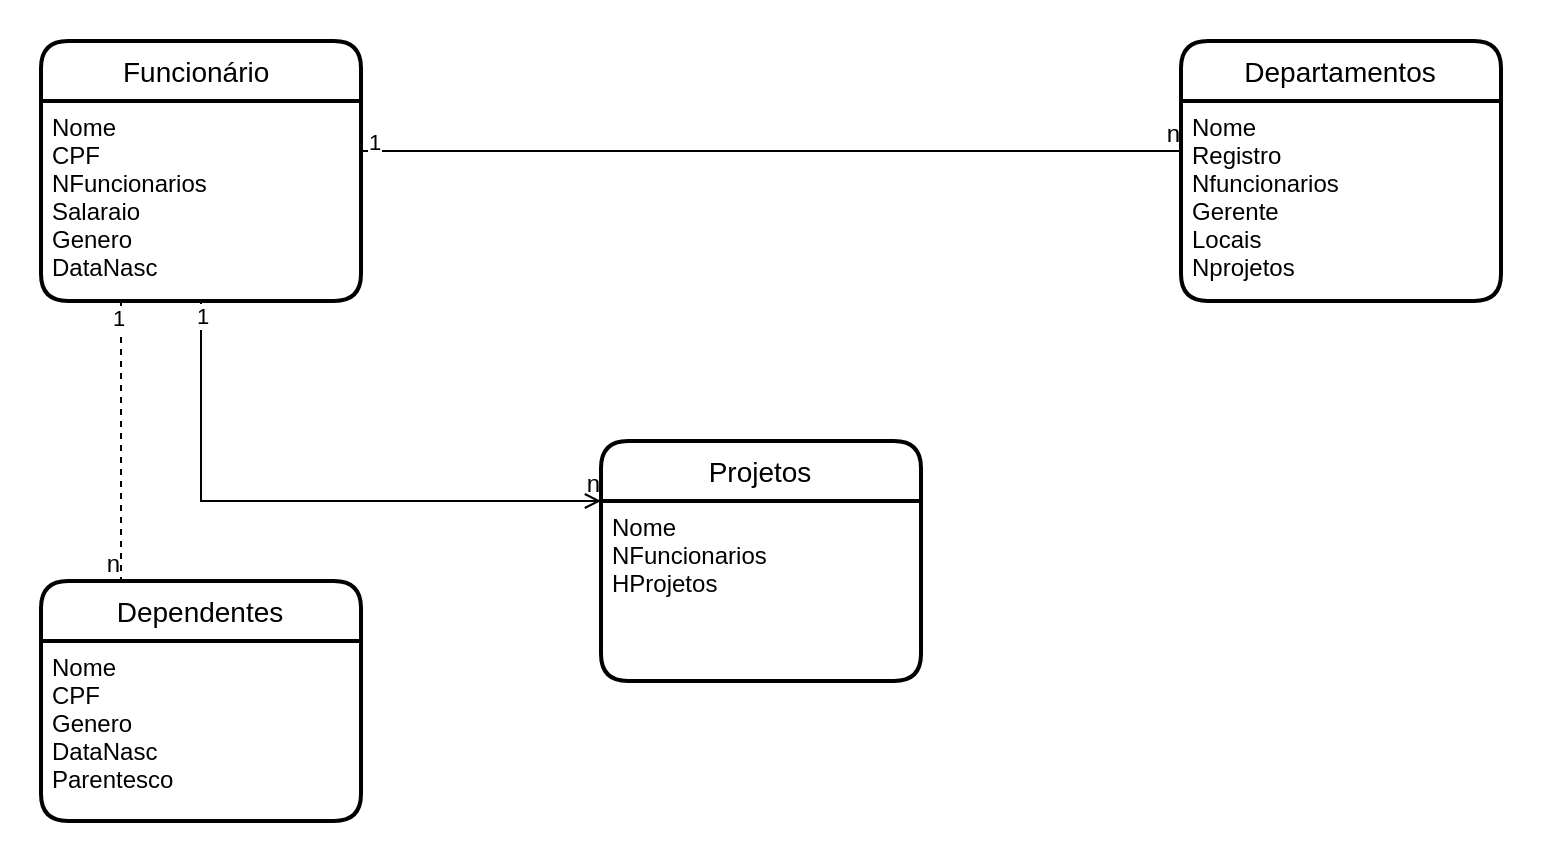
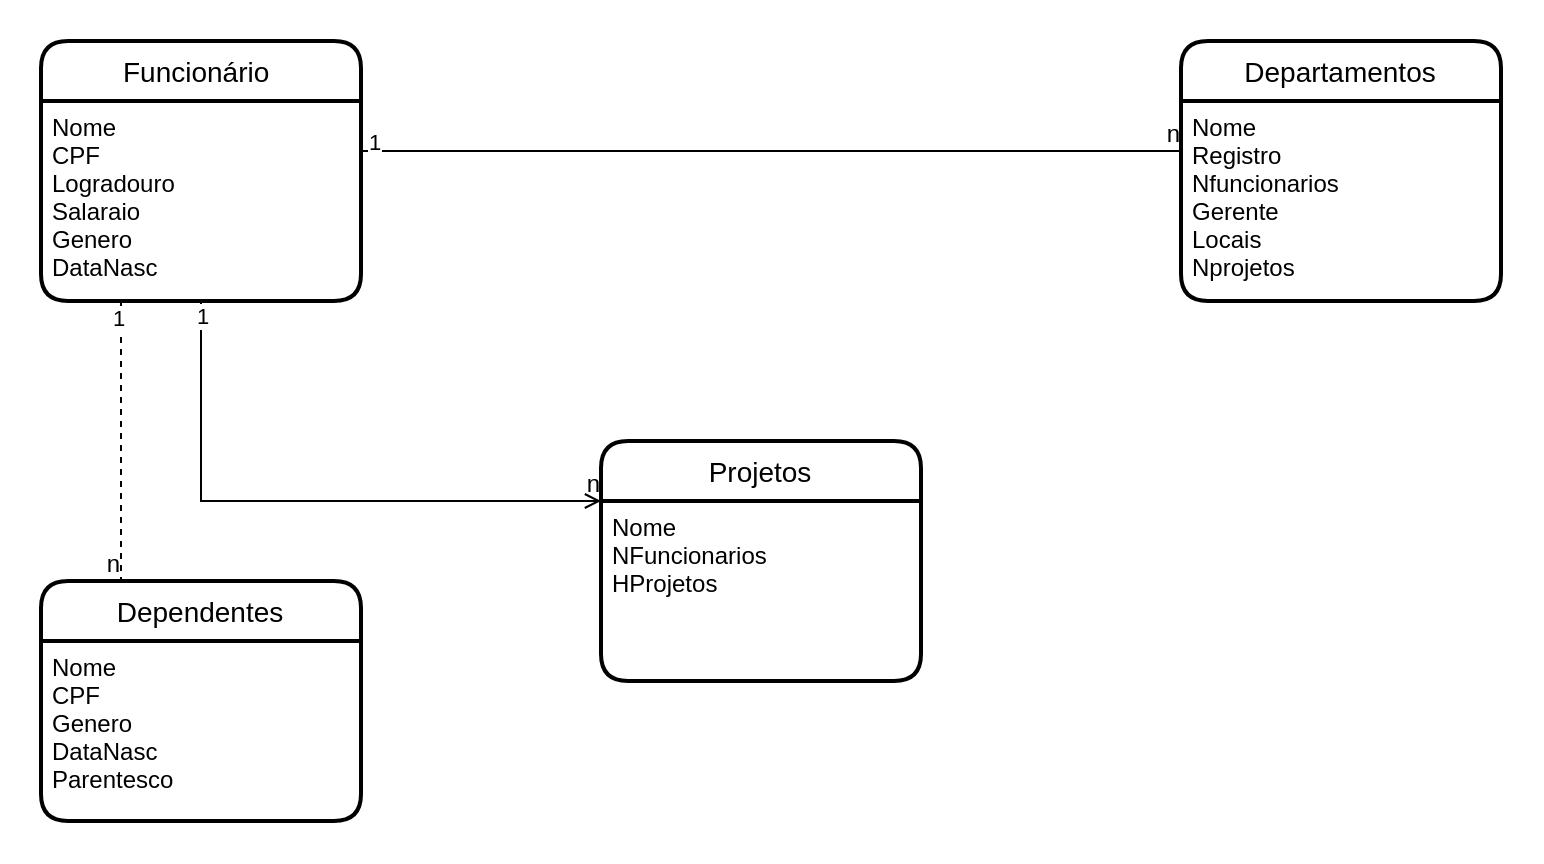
node "Nome CPF NFuncionarios Salaraio Genero DataNasc": label "Nome CPF NFuncionarios Salaraio Genero DataNasc" -> "Nome CPF Logradouro Salaraio Genero DataNasc"
